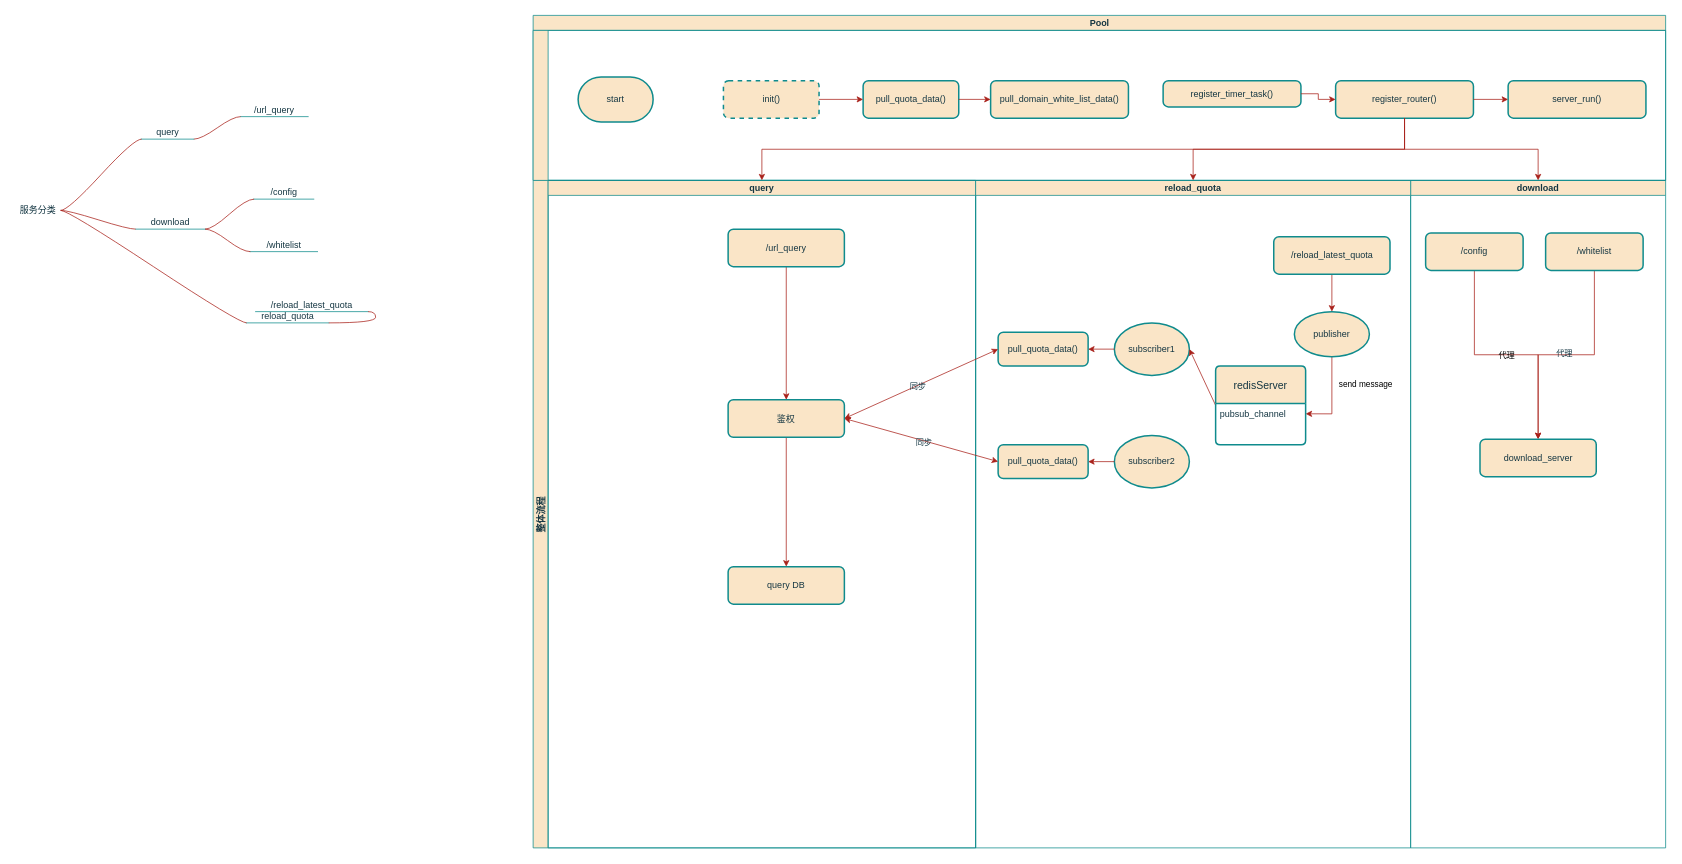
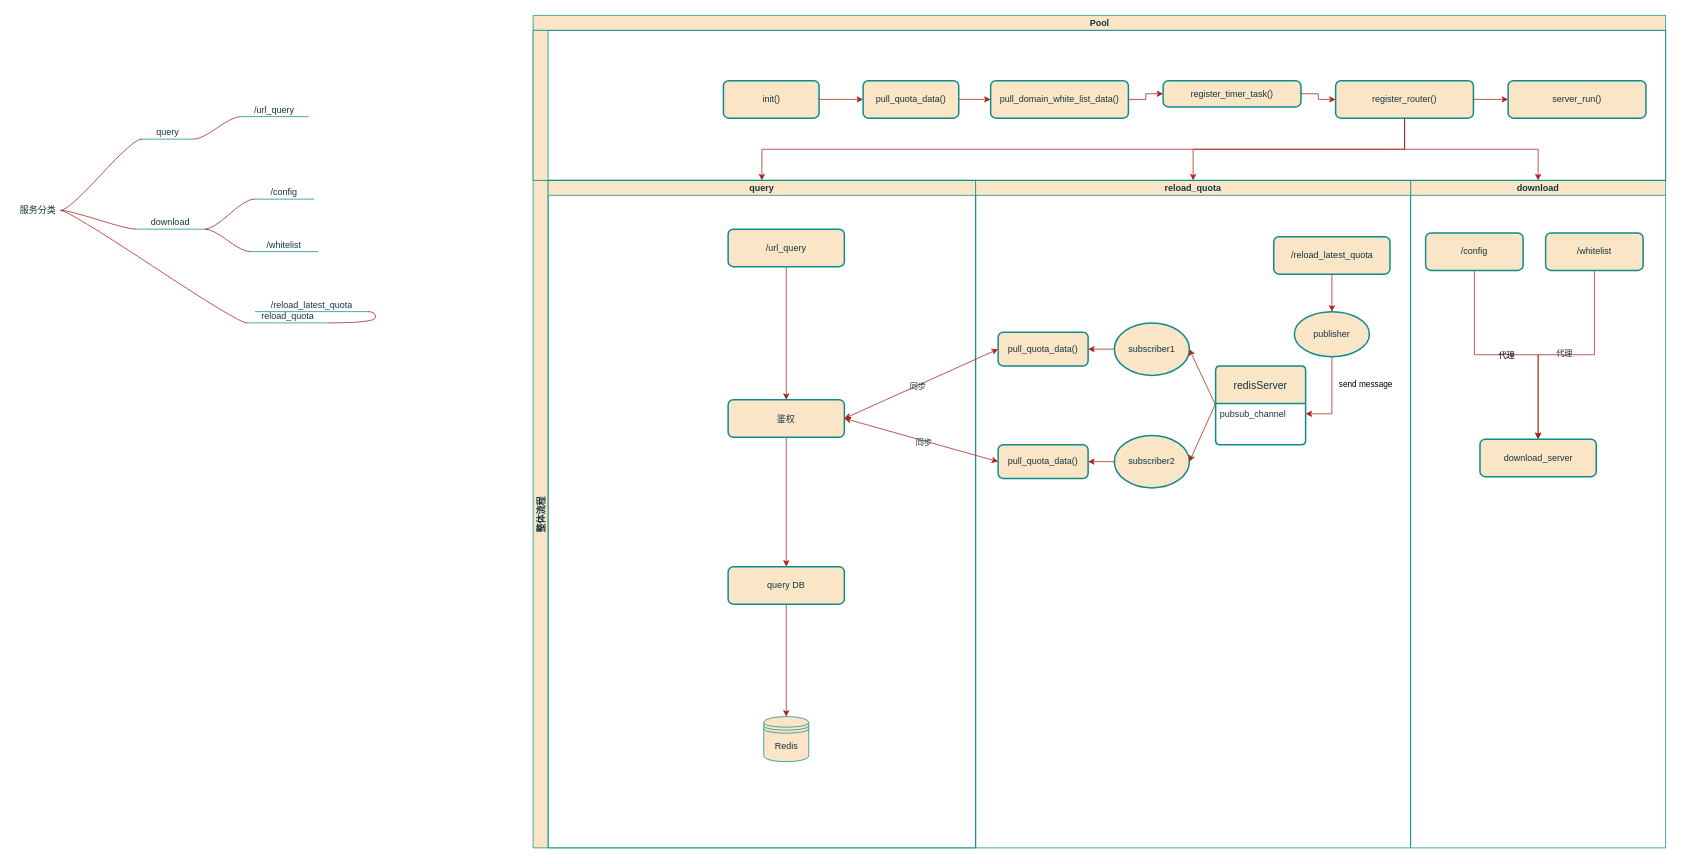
node "start": removed
node "init()": style dashed -> solid
edge "pull_domain_white_list_data()" -> "register_timer_task()": added
edge "pubsub_channel" -> "subscriber2": added
edge "query DB" -> "Redis": added
node "Redis": added
